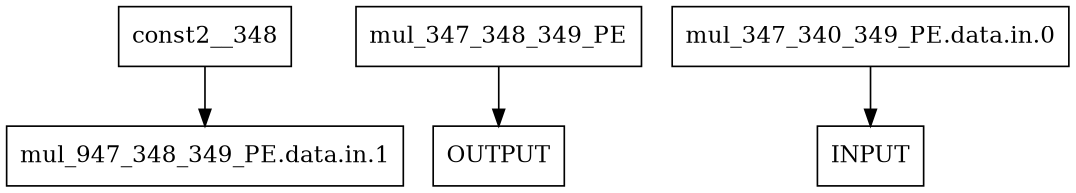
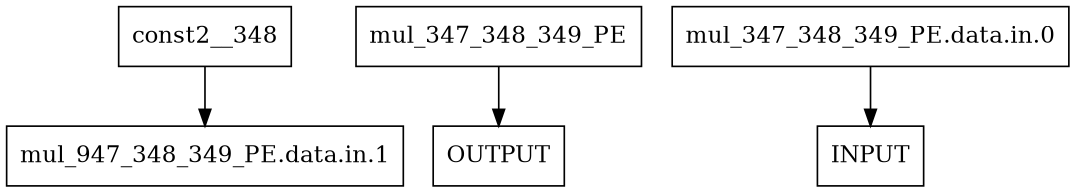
node "mul_347_340_349_PE.data.in.0": label "mul_347_340_349_PE.data.in.0" -> "mul_347_348_349_PE.data.in.0"
